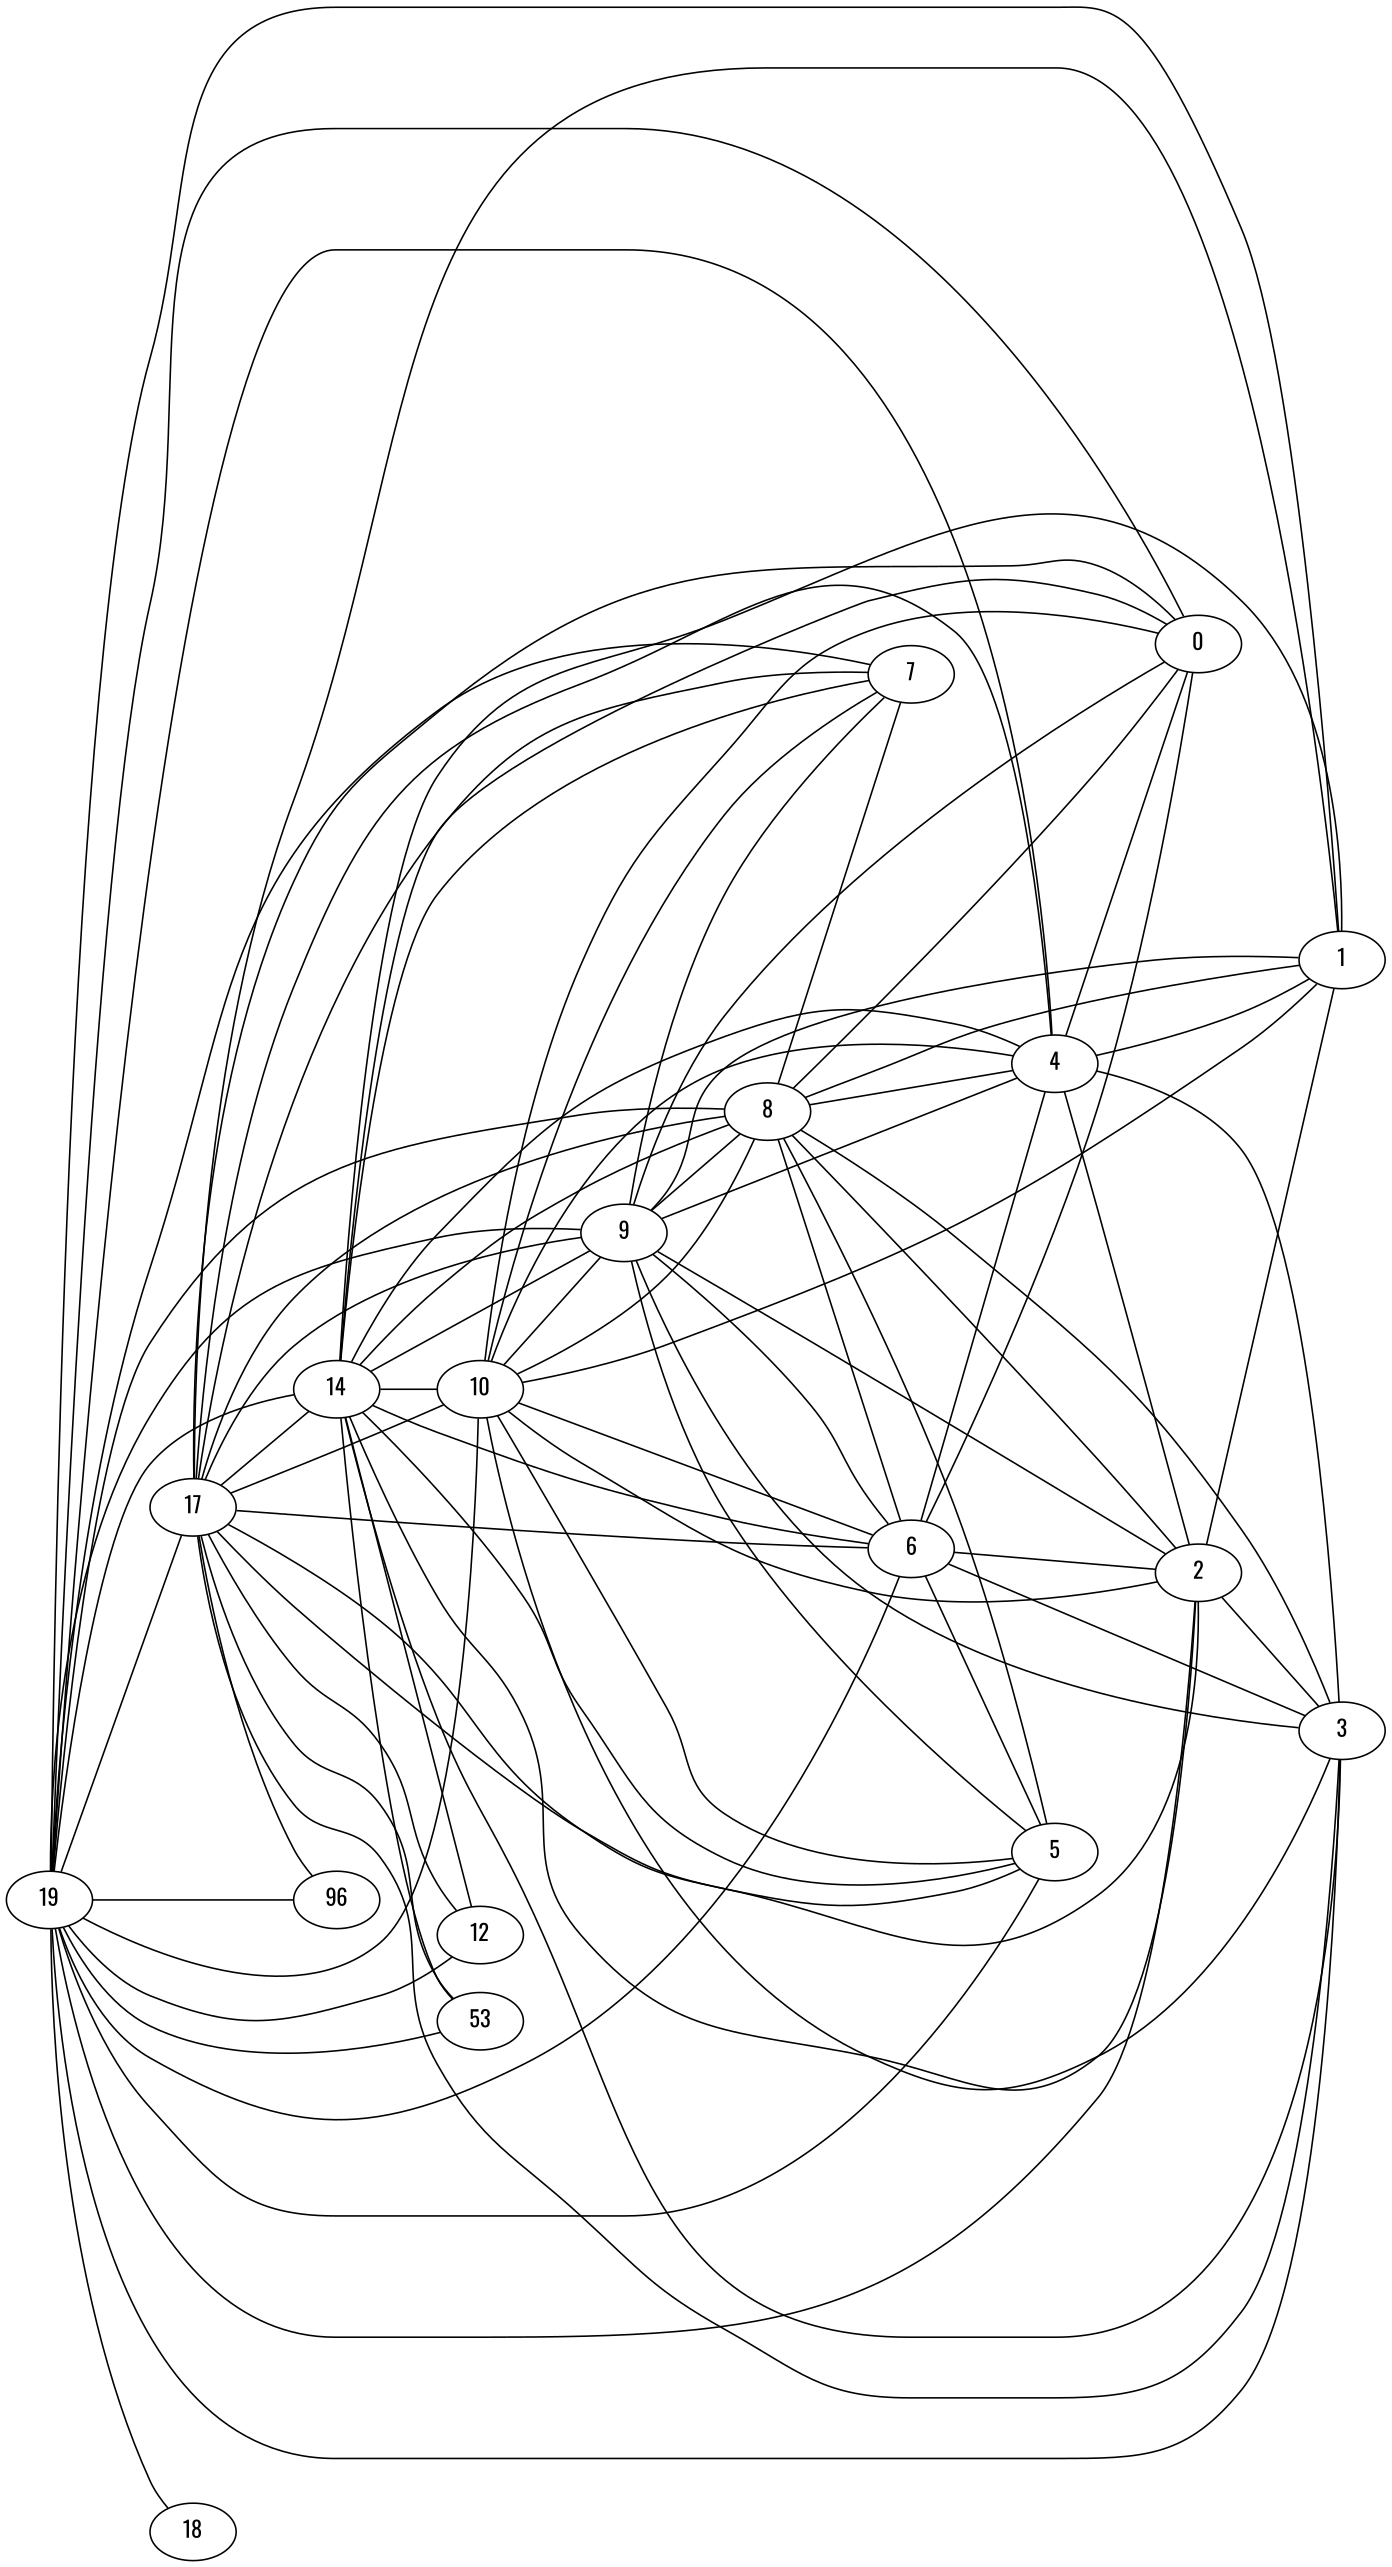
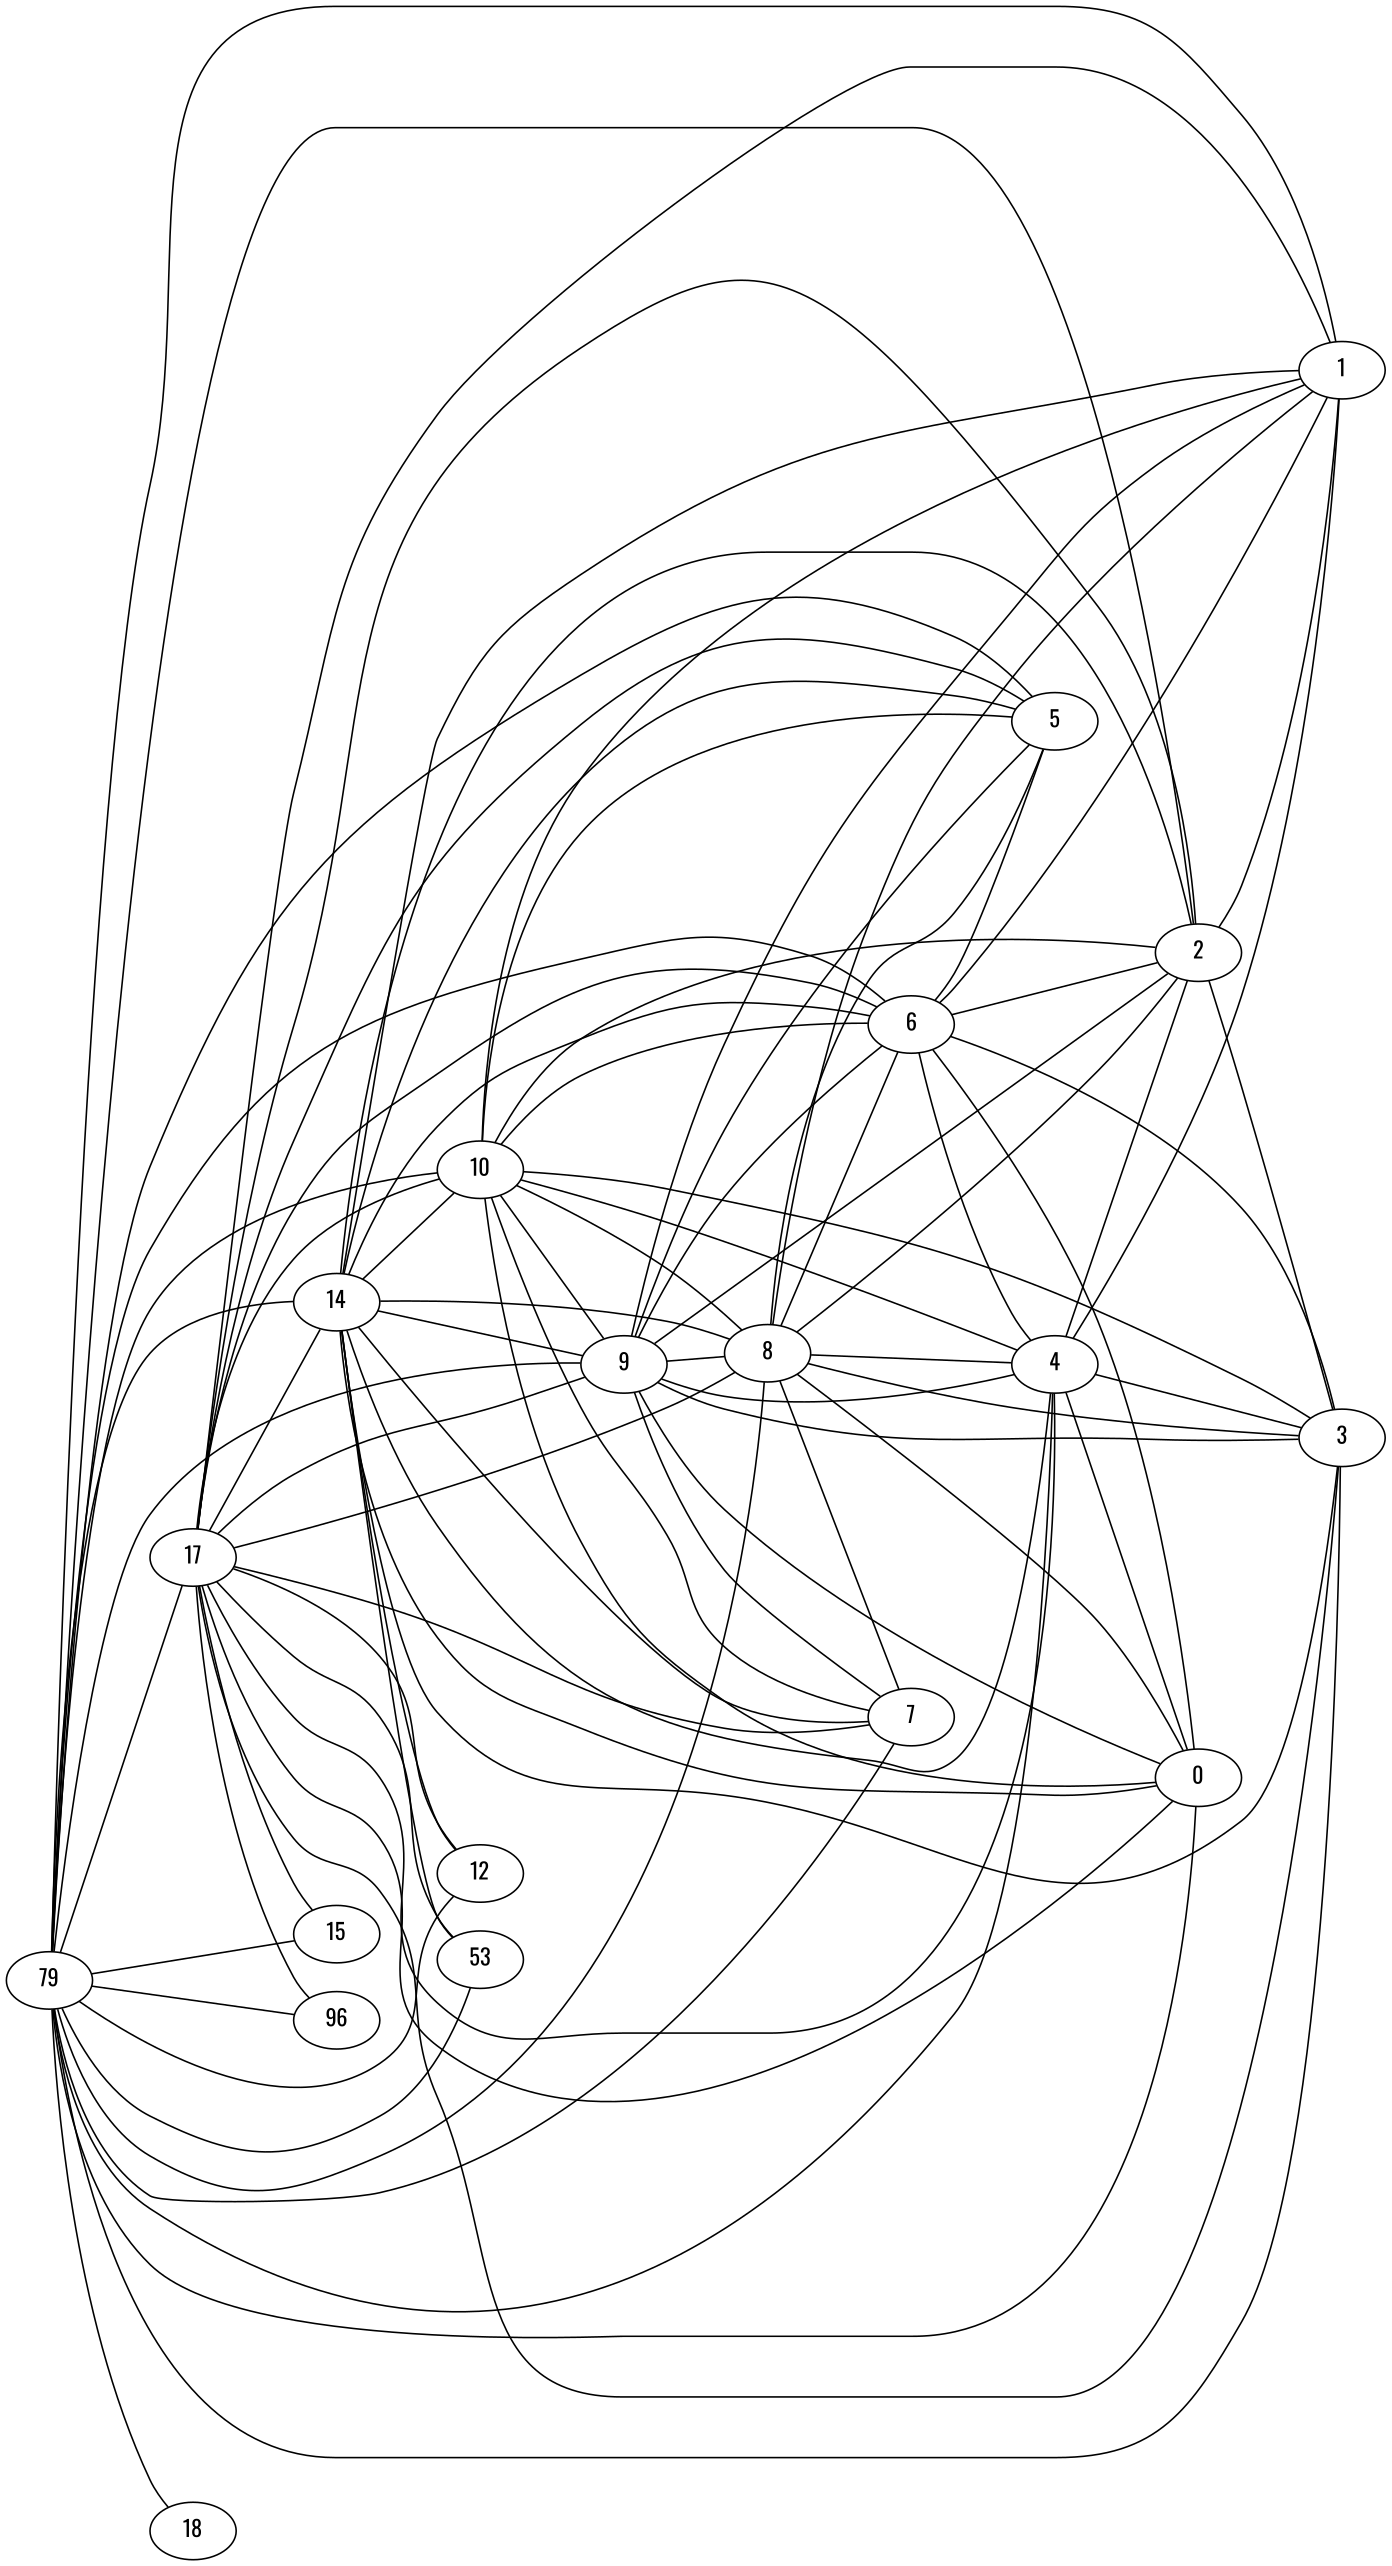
edge "1" -- "6": added
node "19": label "19" -> "79"
node "15": added
